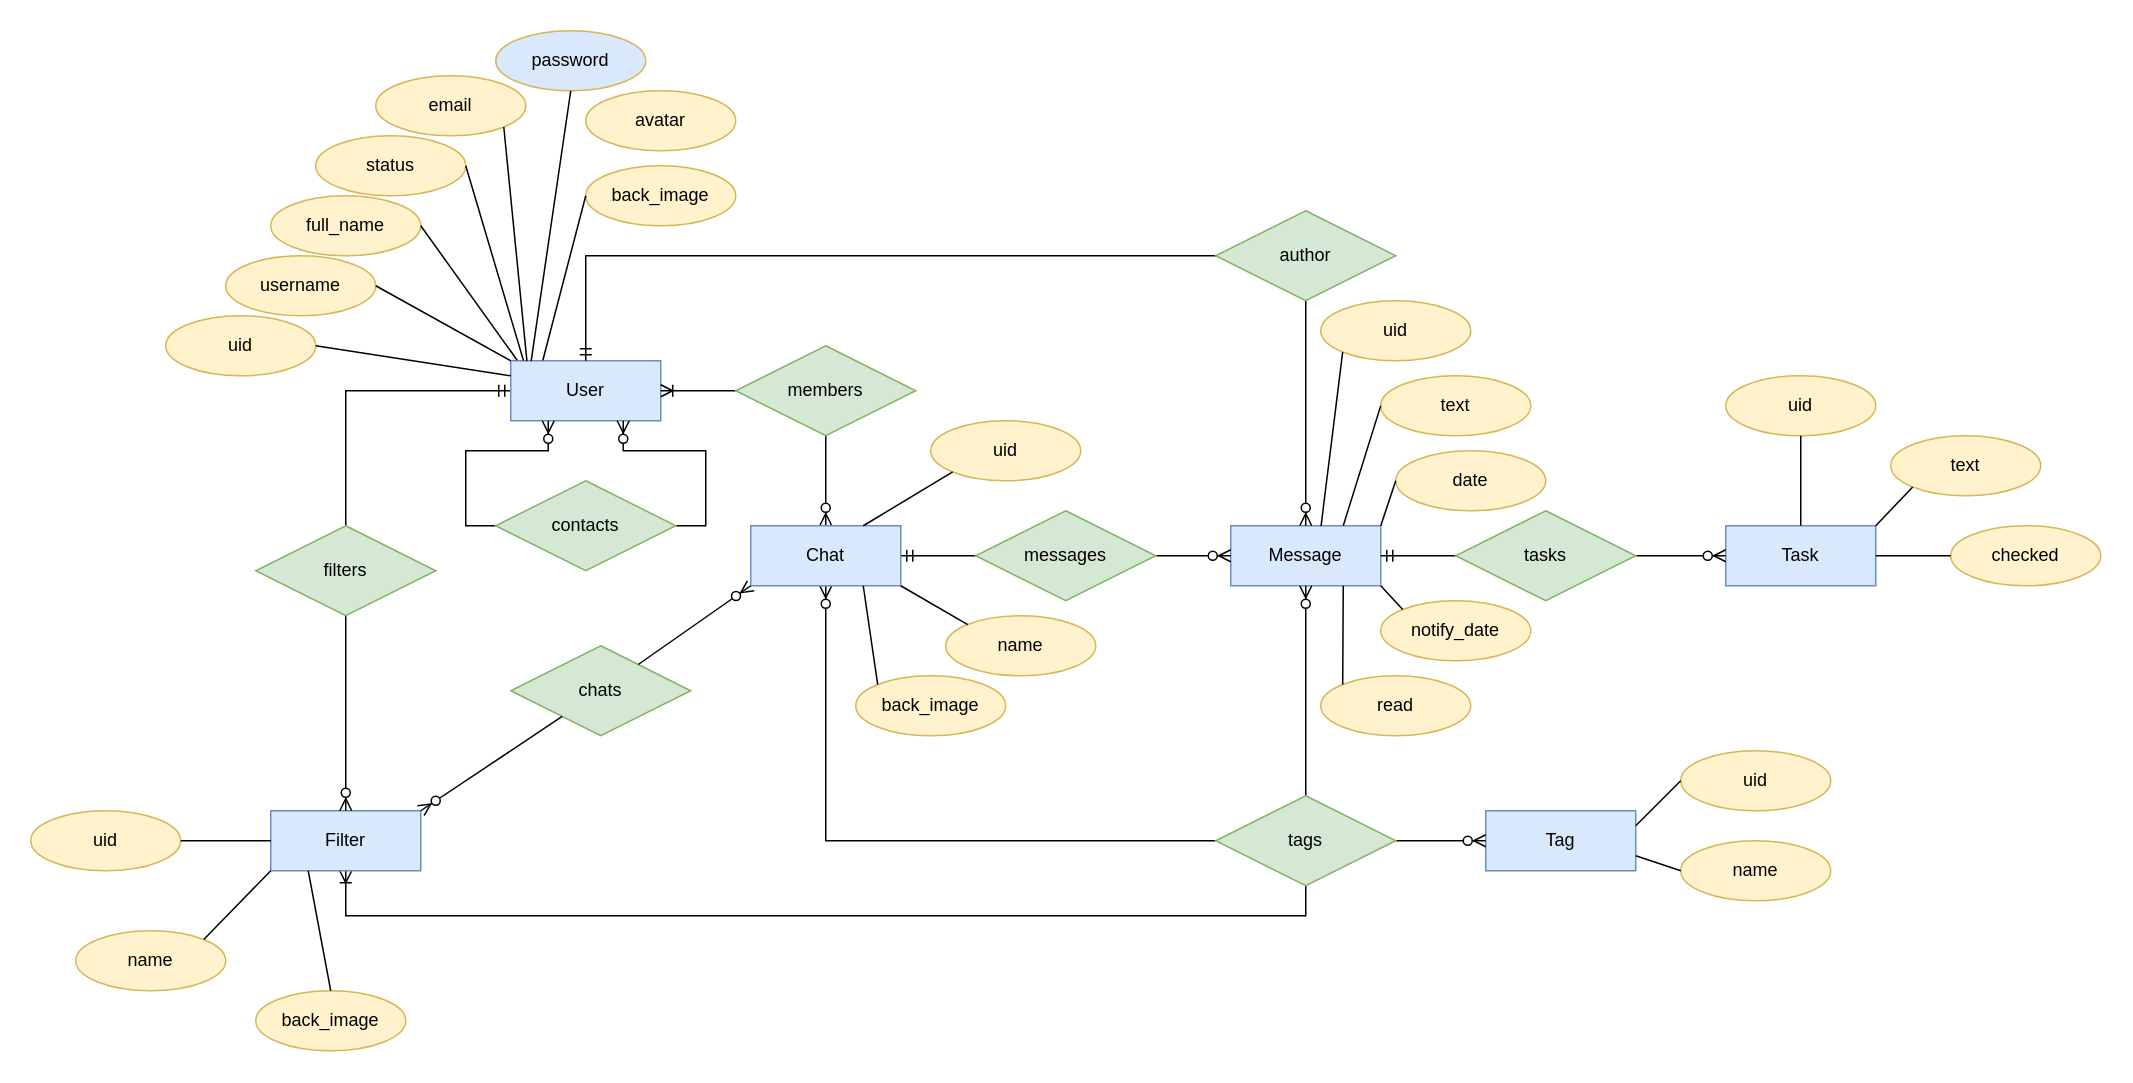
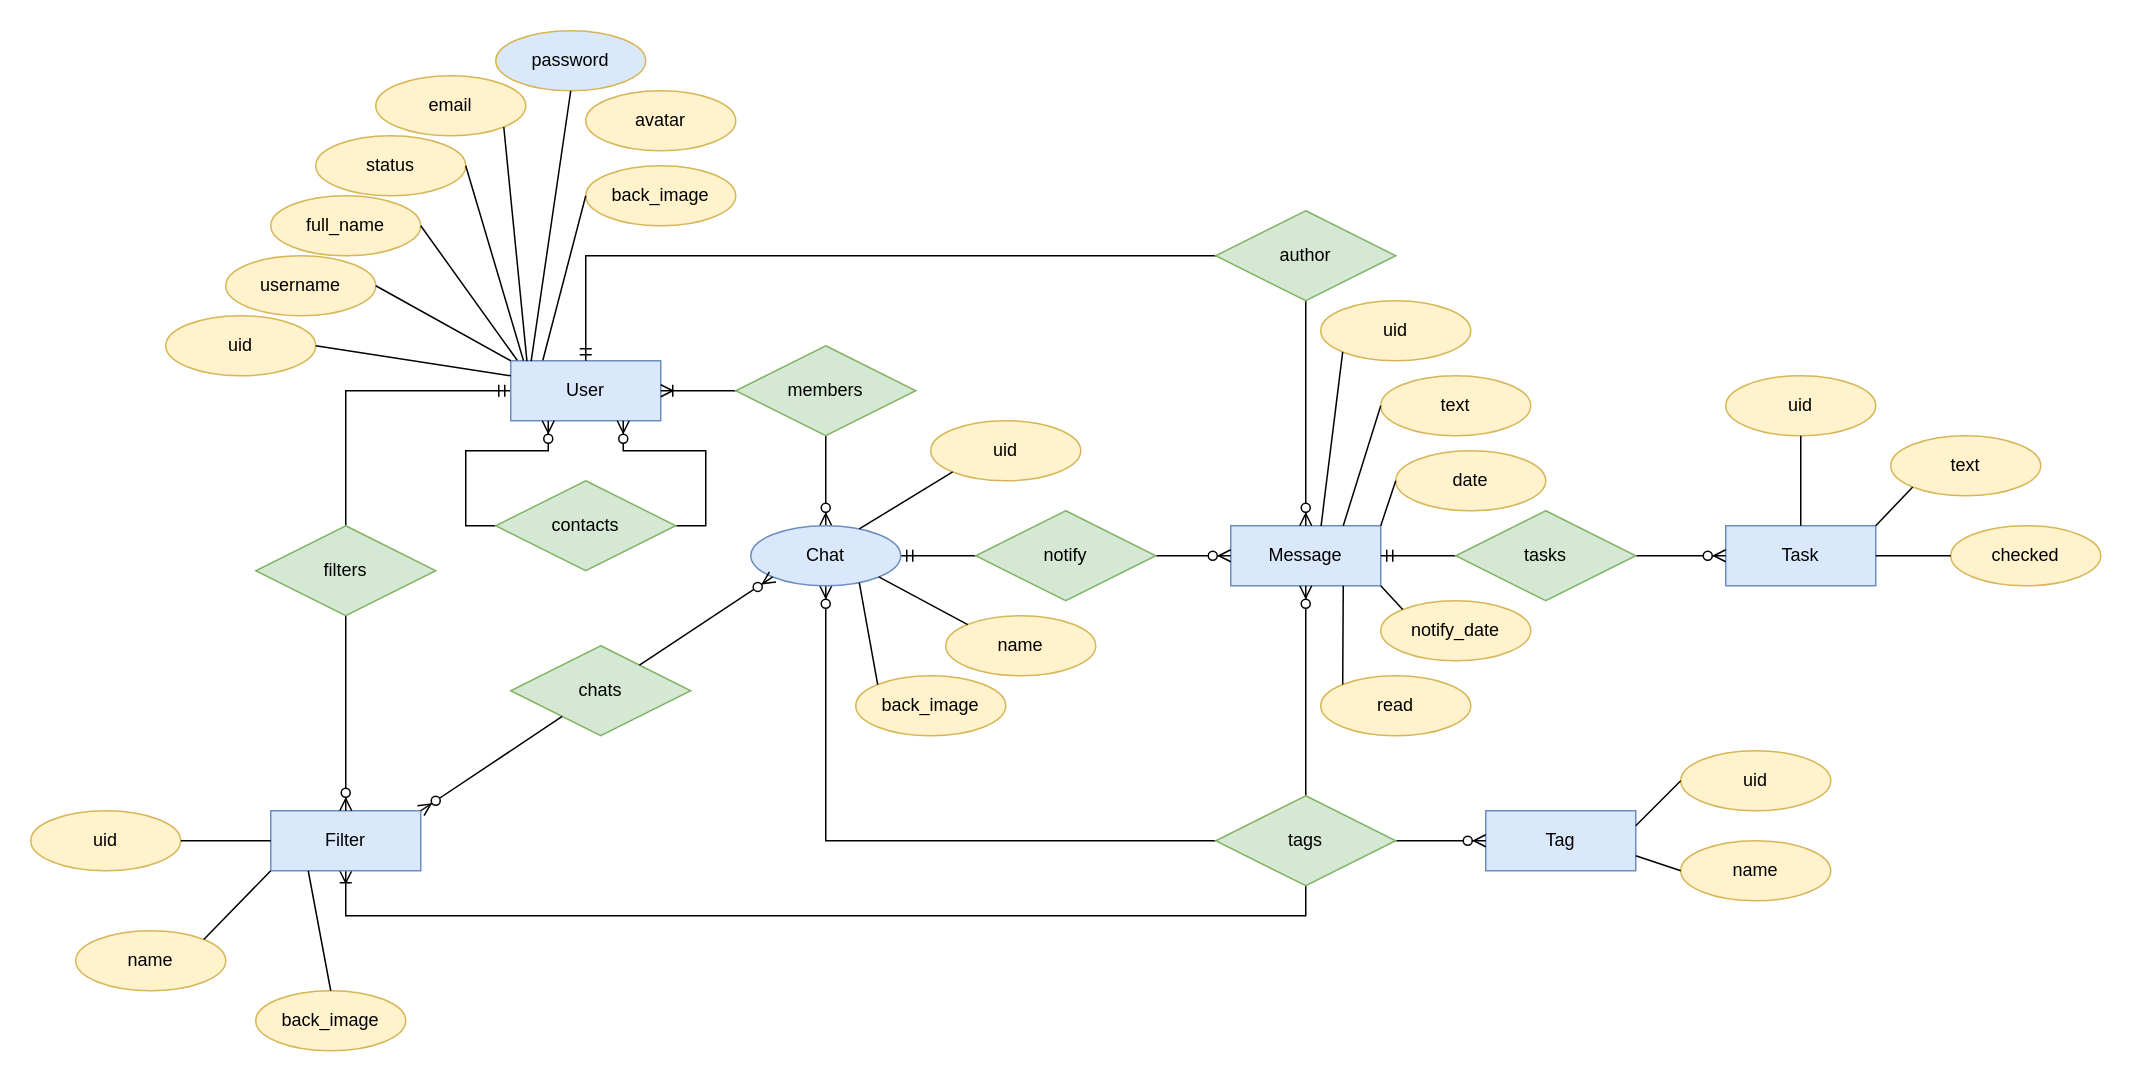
node "Chat": shape rectangle -> ellipse
node "messages": label "messages" -> "notify"
